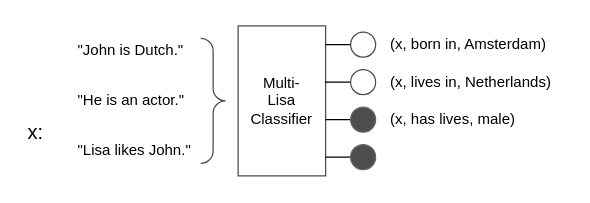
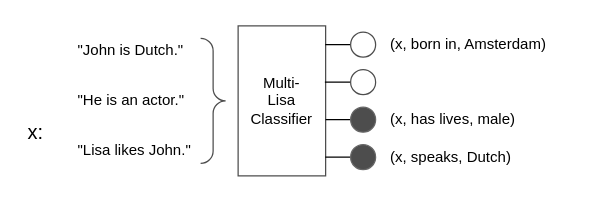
node "(x, lives in, Netherlands)": removed
node "(x, speaks, Dutch)": added
